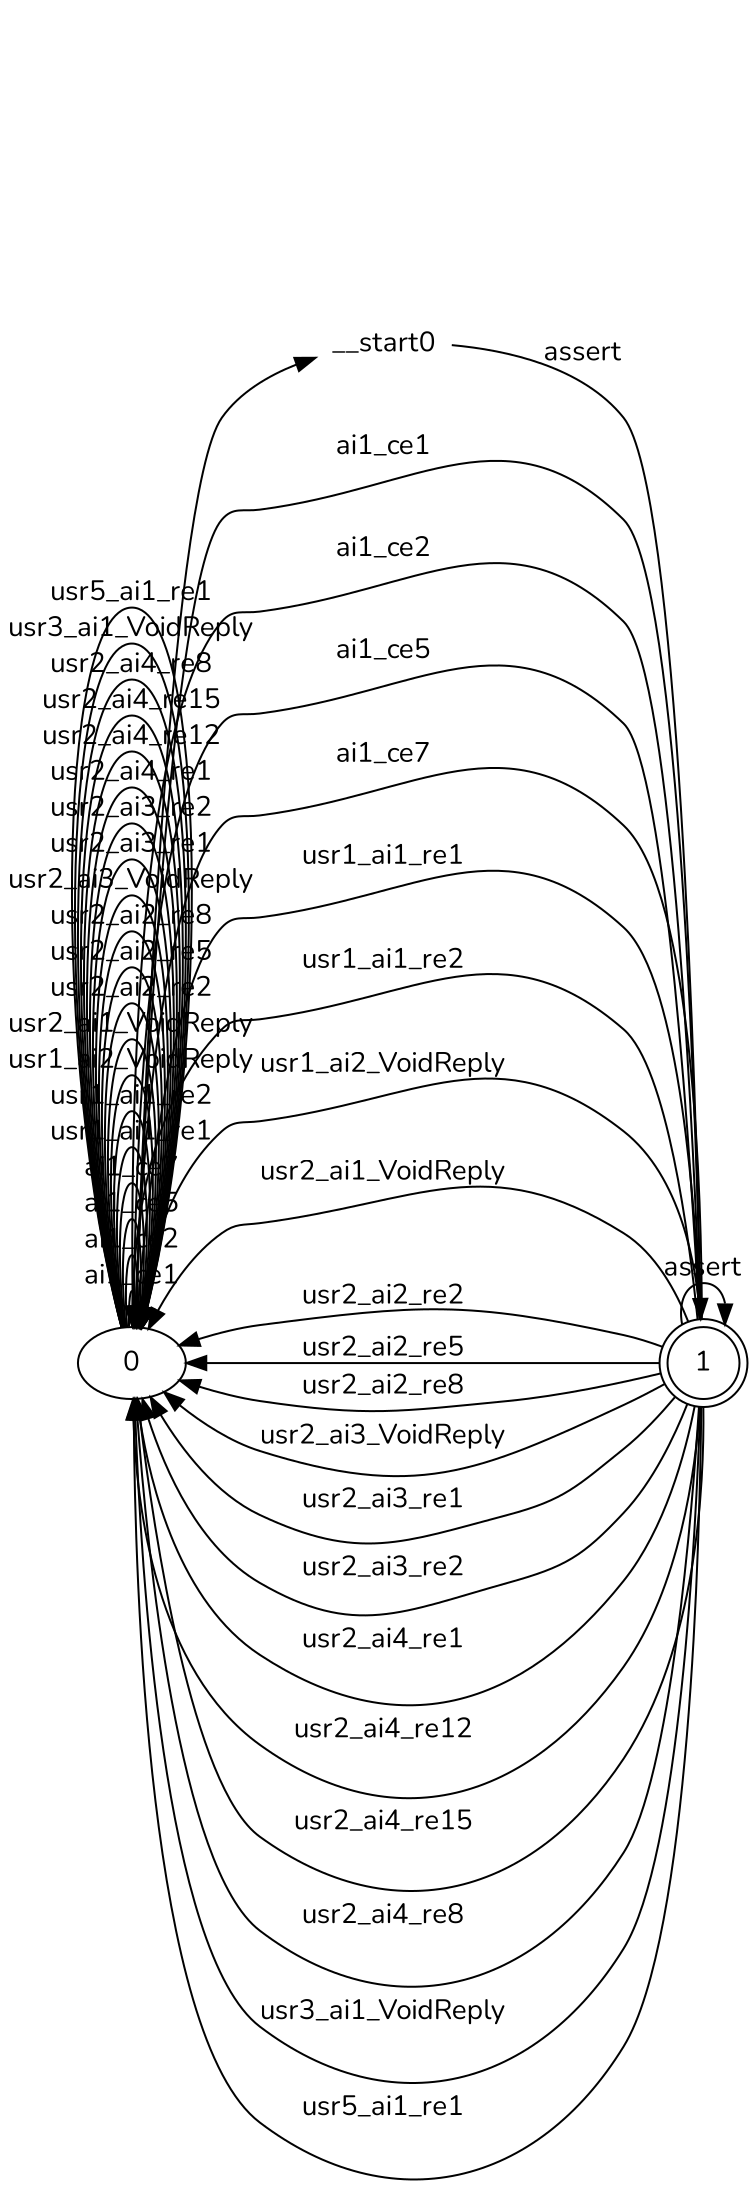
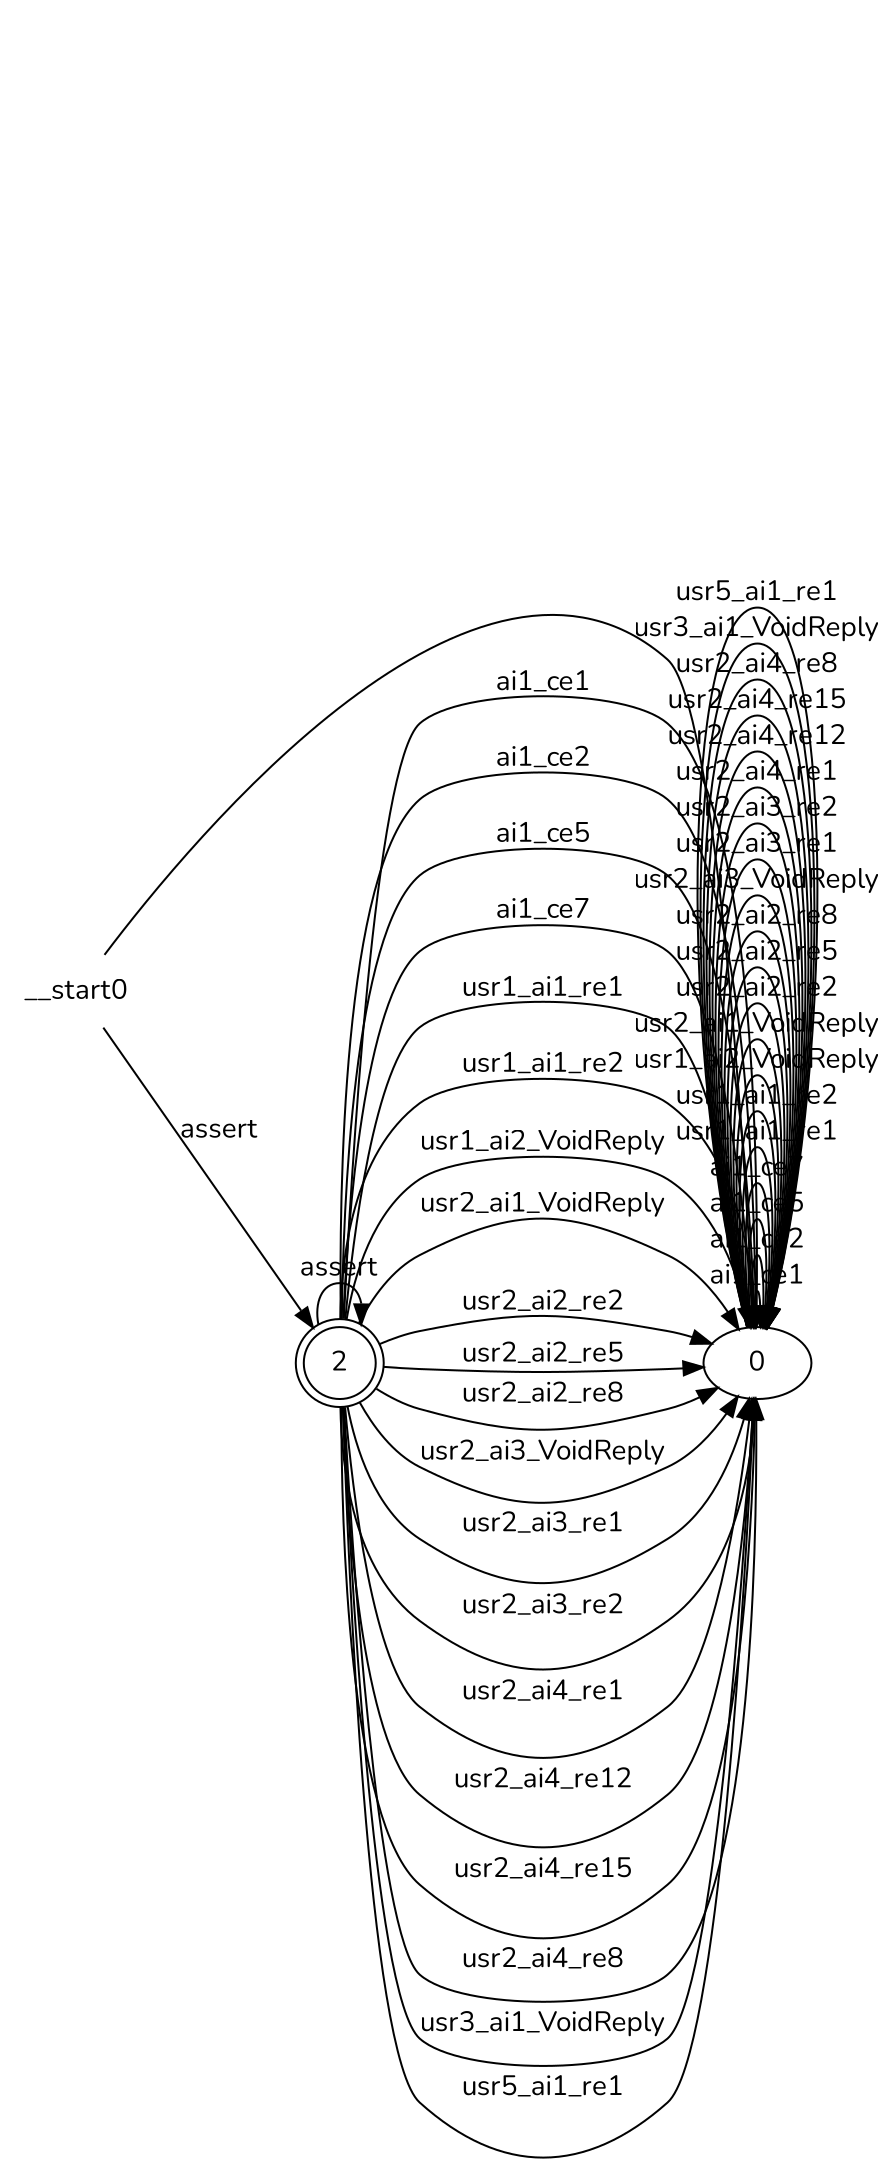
edge "0" -> "__start0": reversed
node "1": label "1" -> "2"
